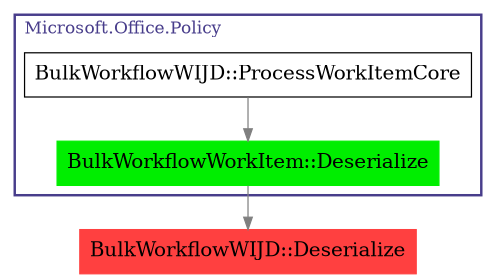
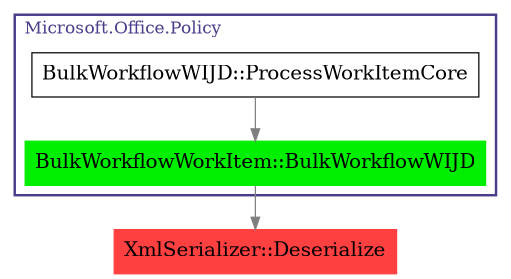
node "BulkWorkflowWorkItem::Deserialize": label "BulkWorkflowWorkItem::Deserialize" -> "BulkWorkflowWorkItem::BulkWorkflowWIJD"
node "BulkWorkflowWIJD::Deserialize": label "BulkWorkflowWIJD::Deserialize" -> "XmlSerializer::Deserialize"
